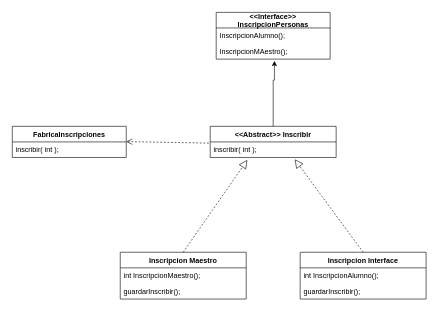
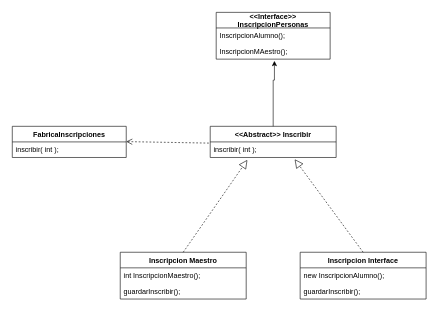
node "int InscripcionAlumno();": label "int InscripcionAlumno();" -> "new InscripcionAlumno();"
